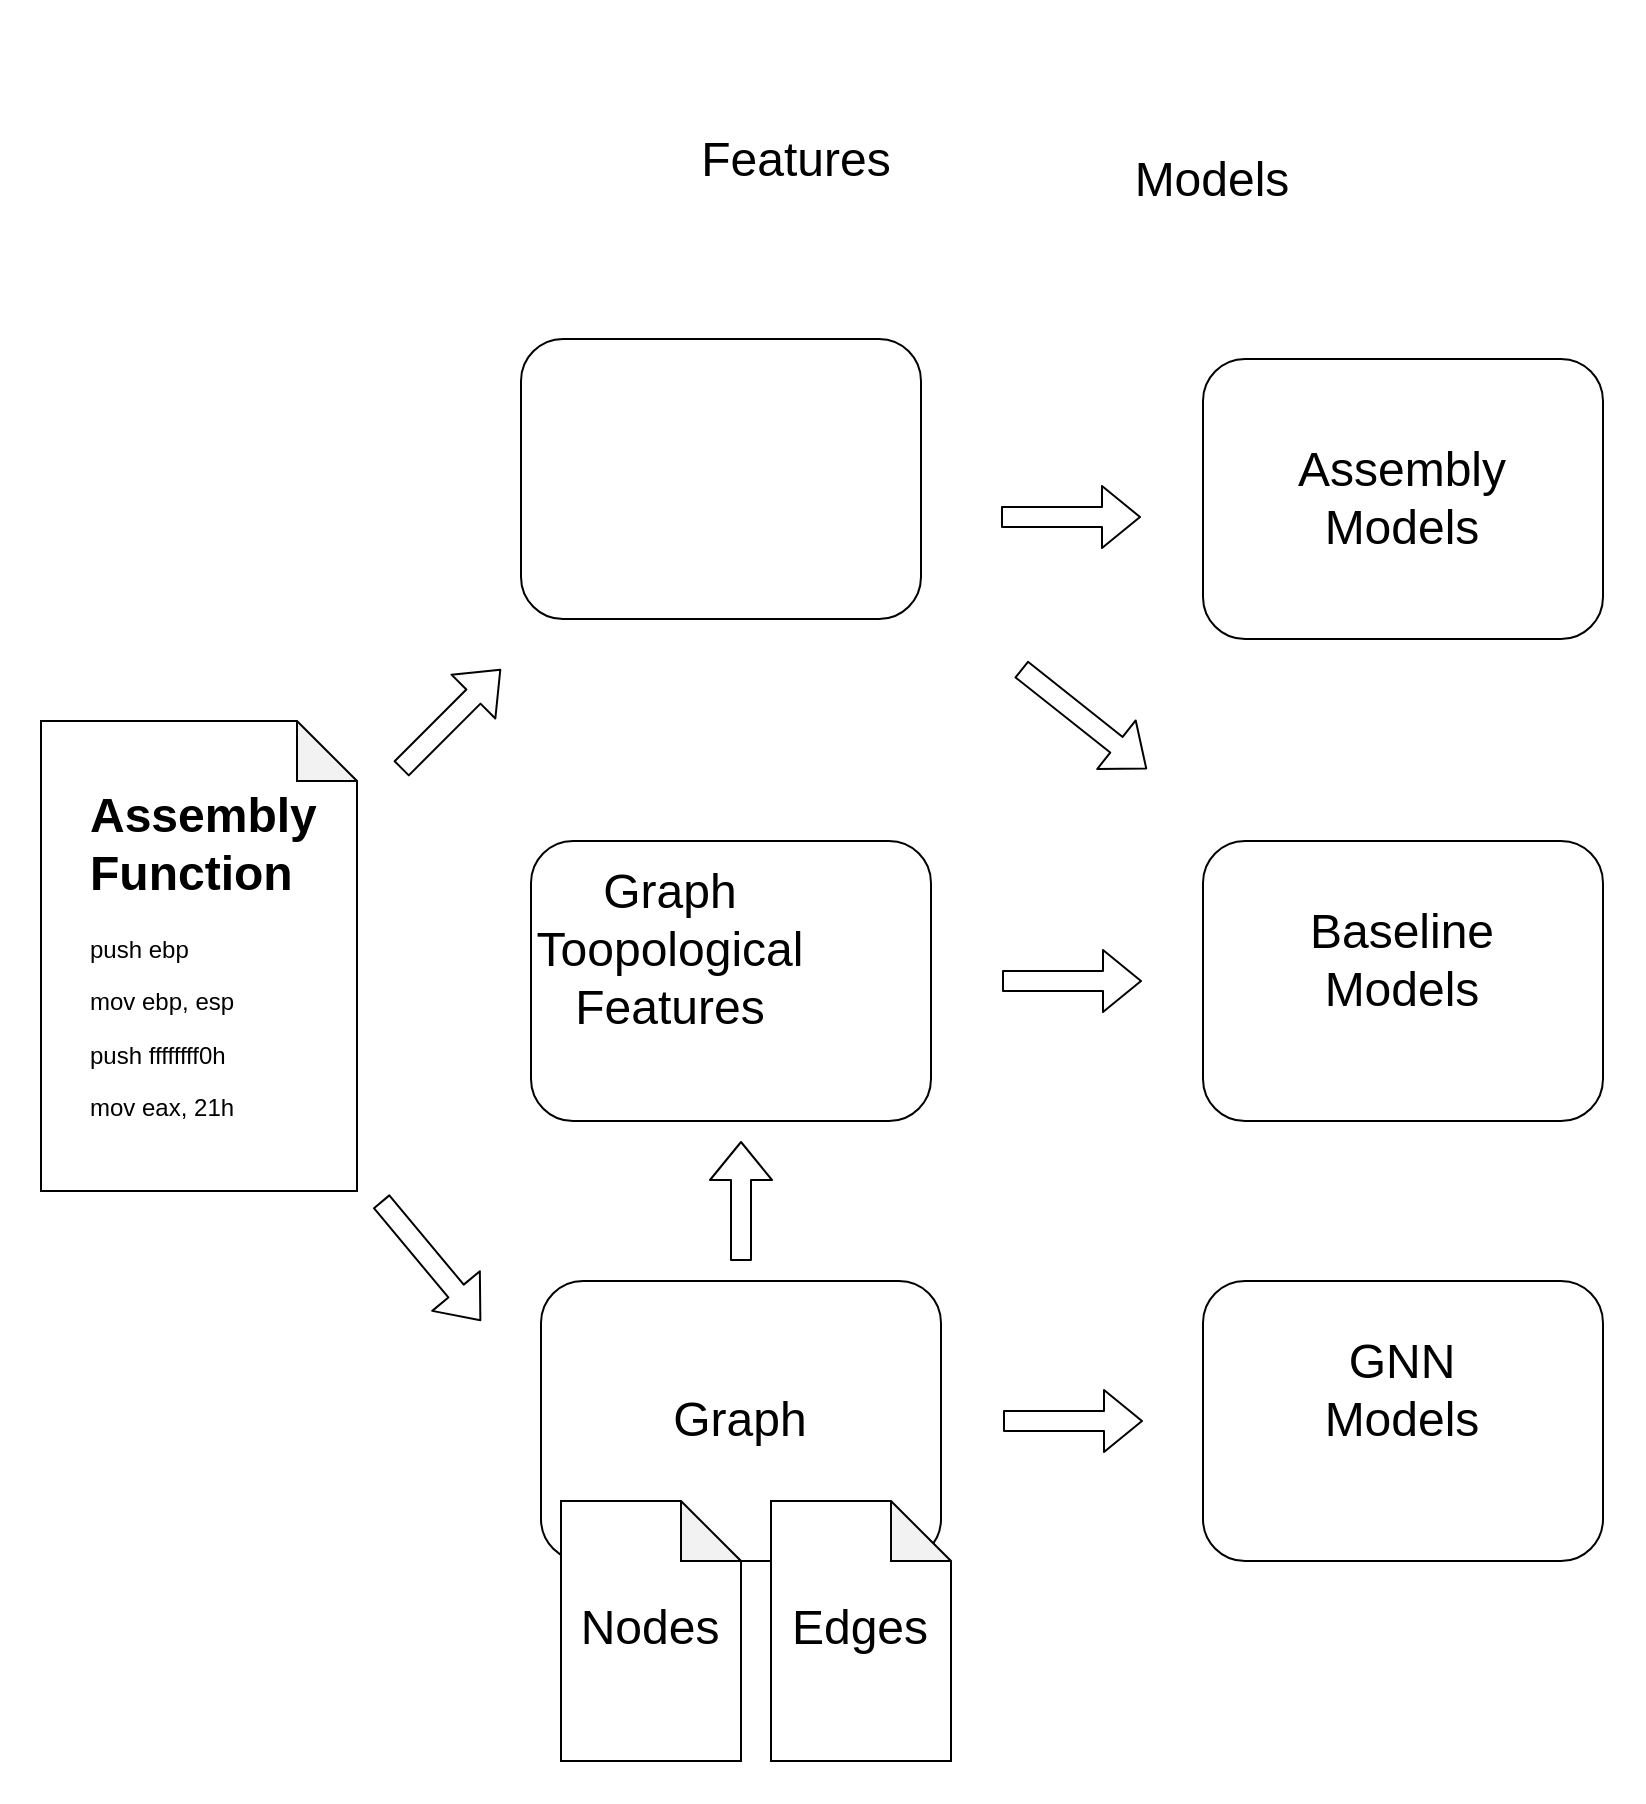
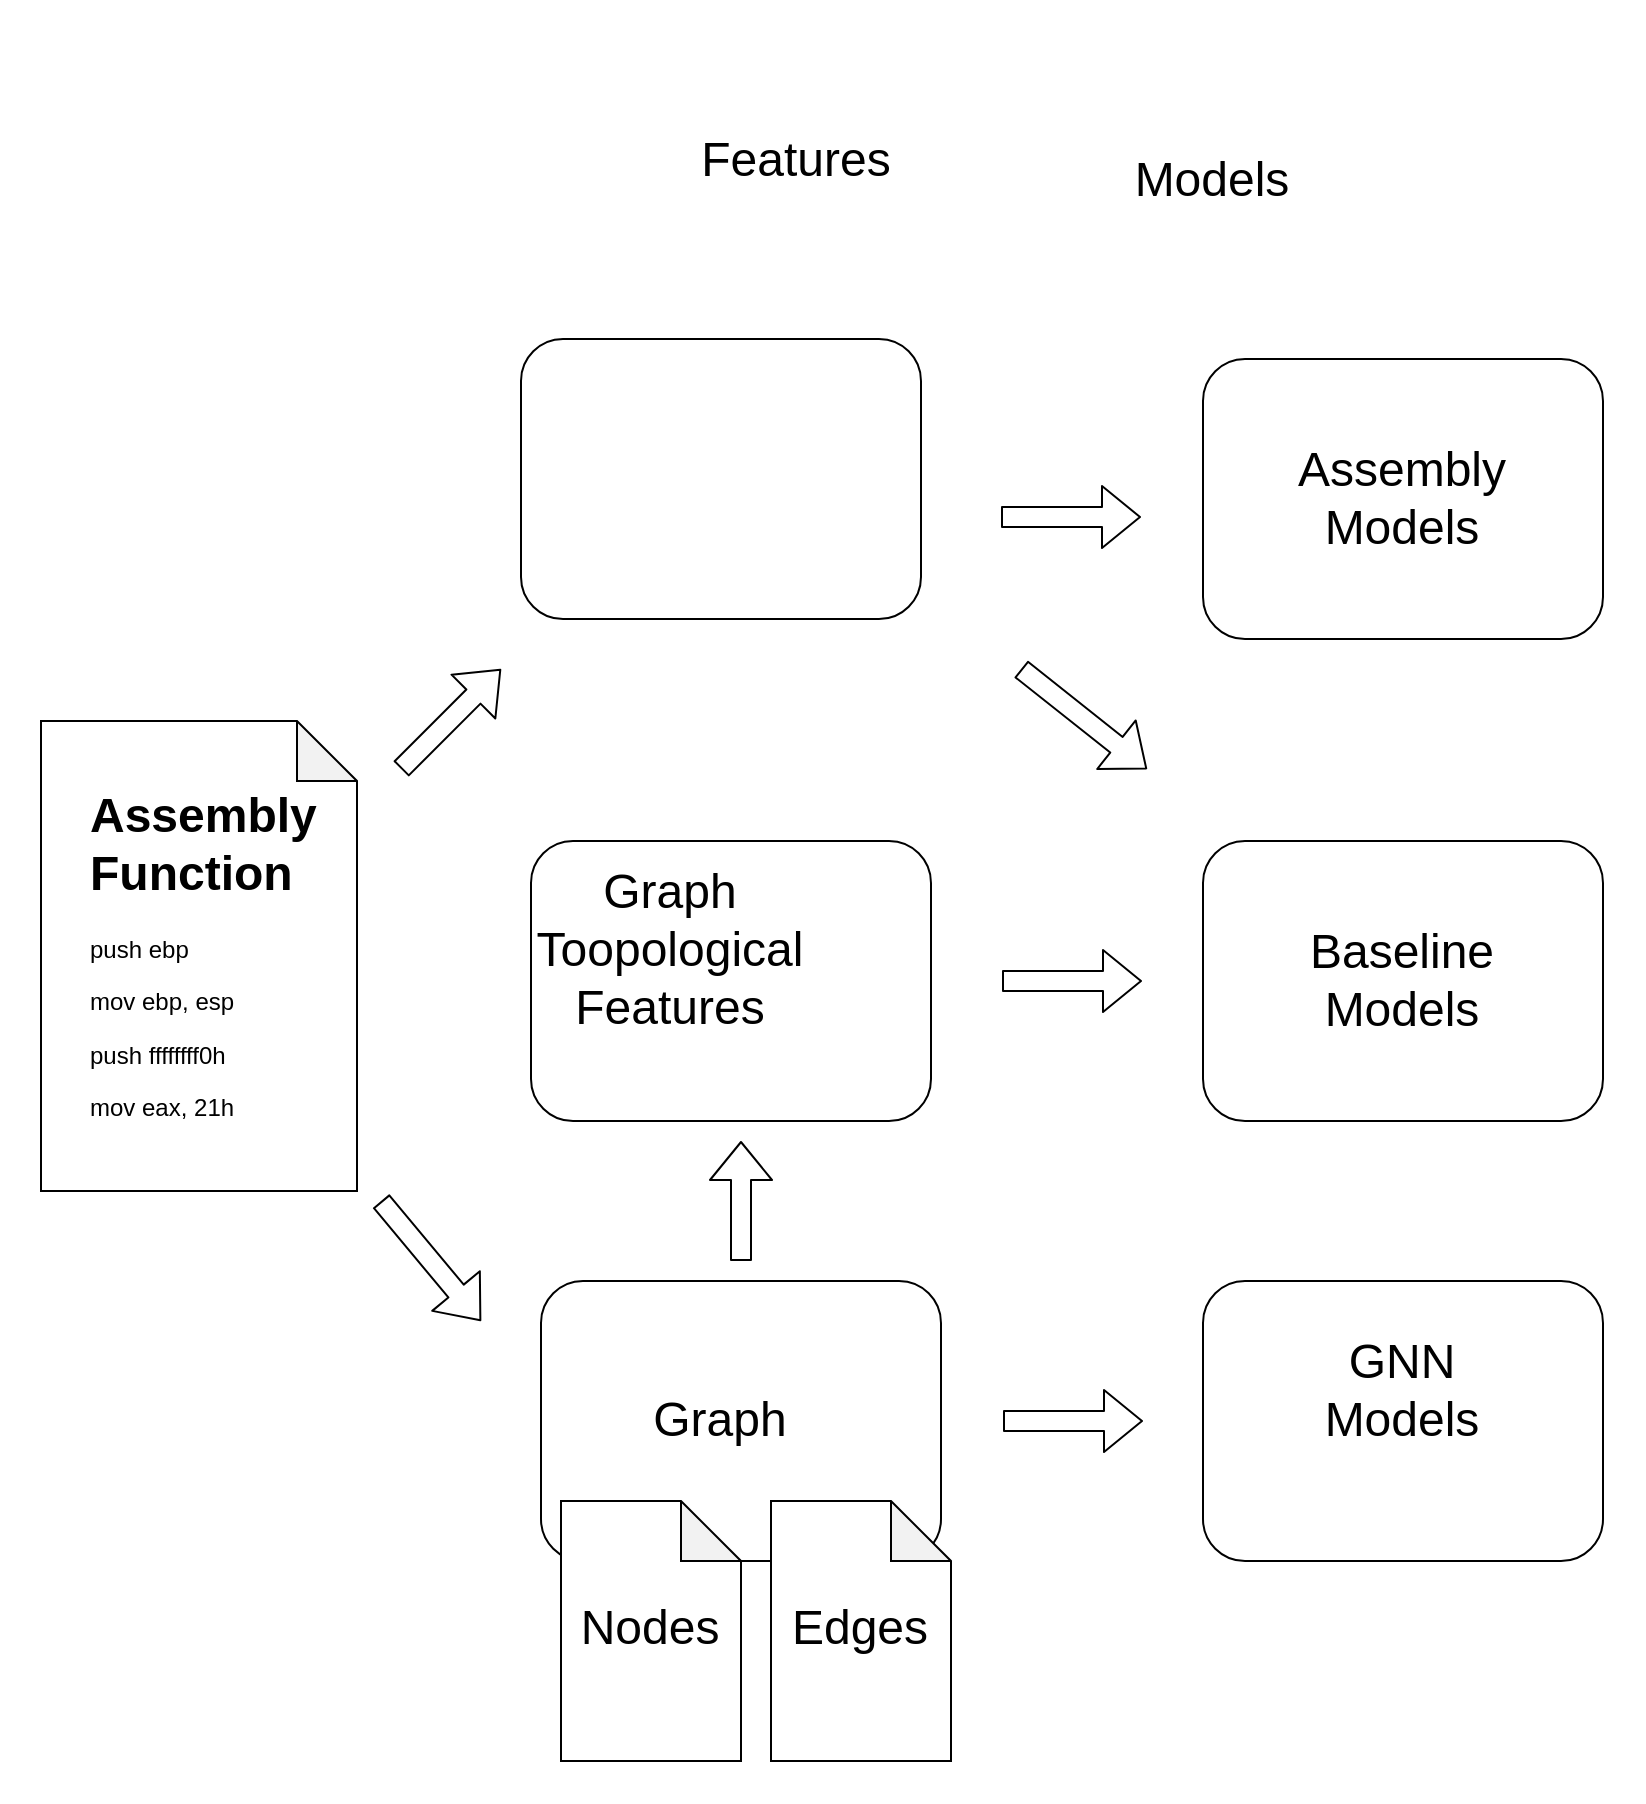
node "Baseline Models": moved (1403, 961) -> (1403, 981)
node "Graph": moved (741, 1421) -> (721, 1421)
